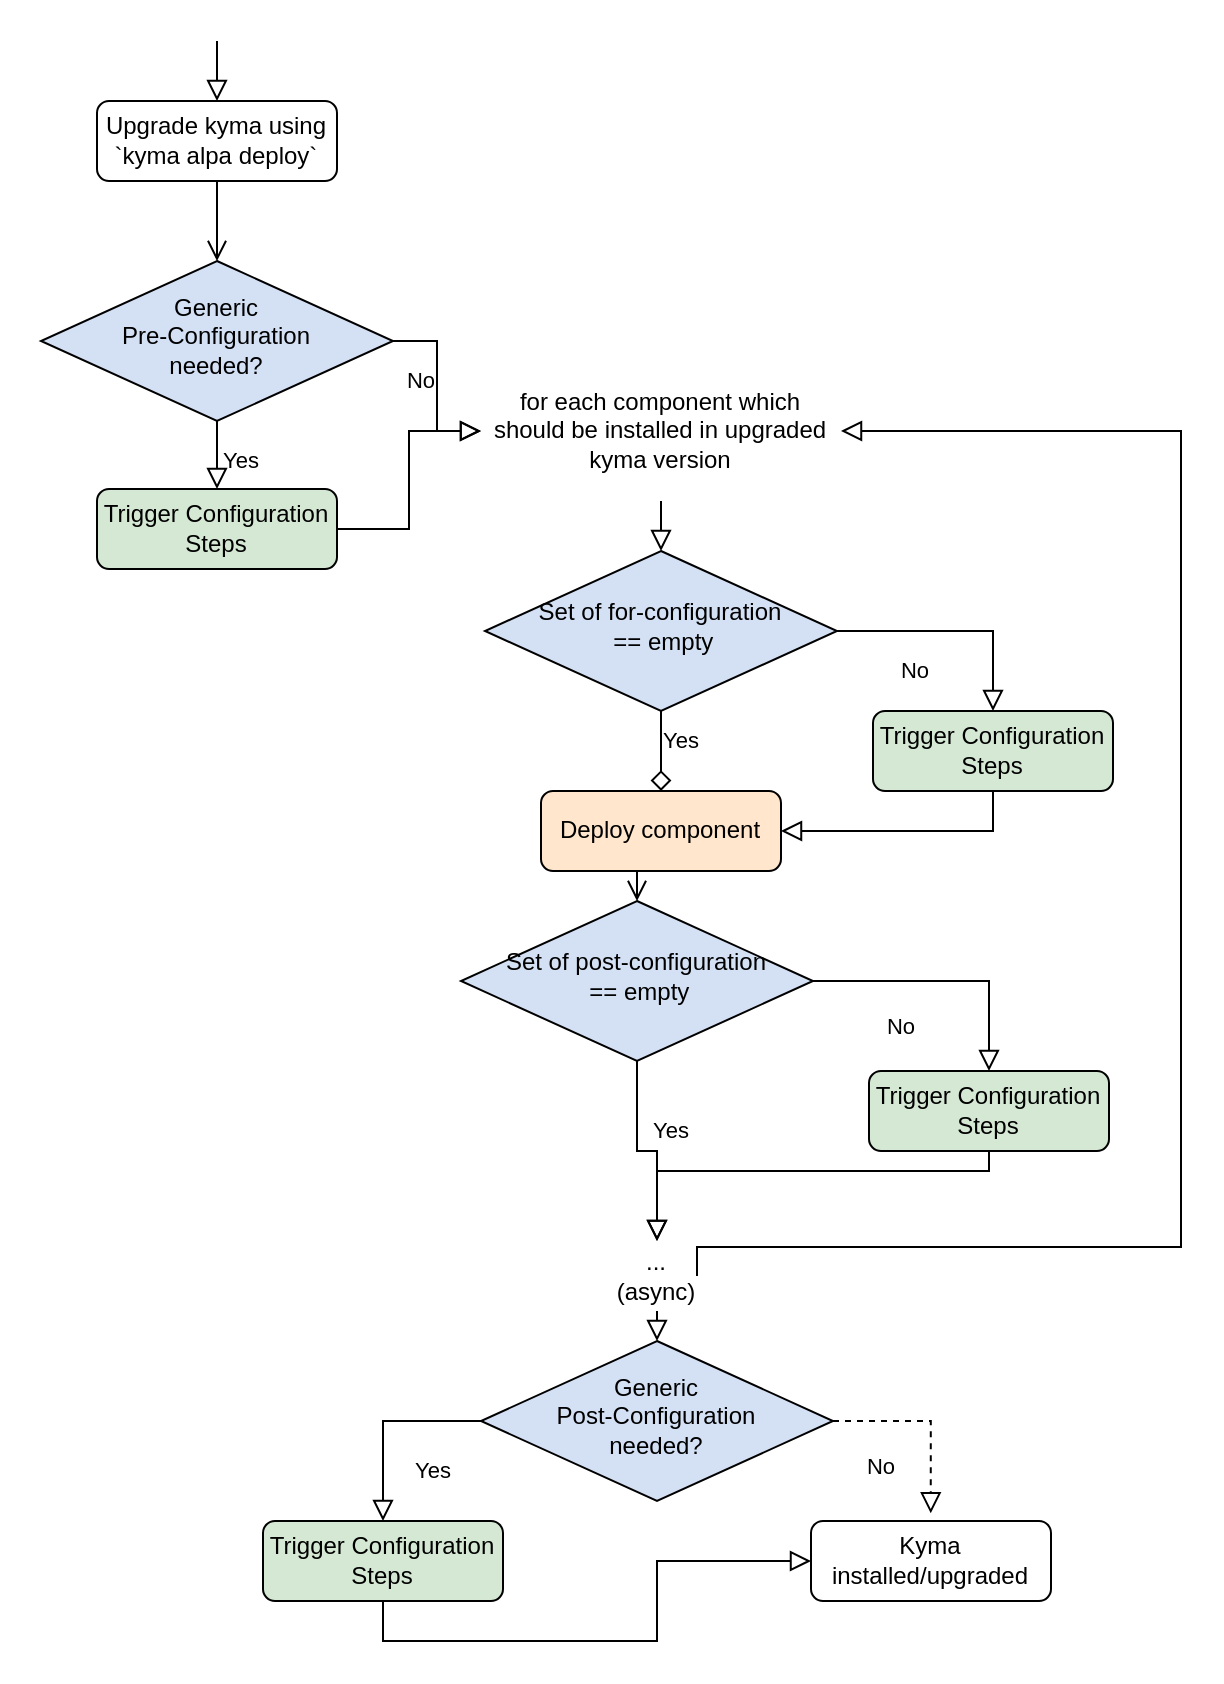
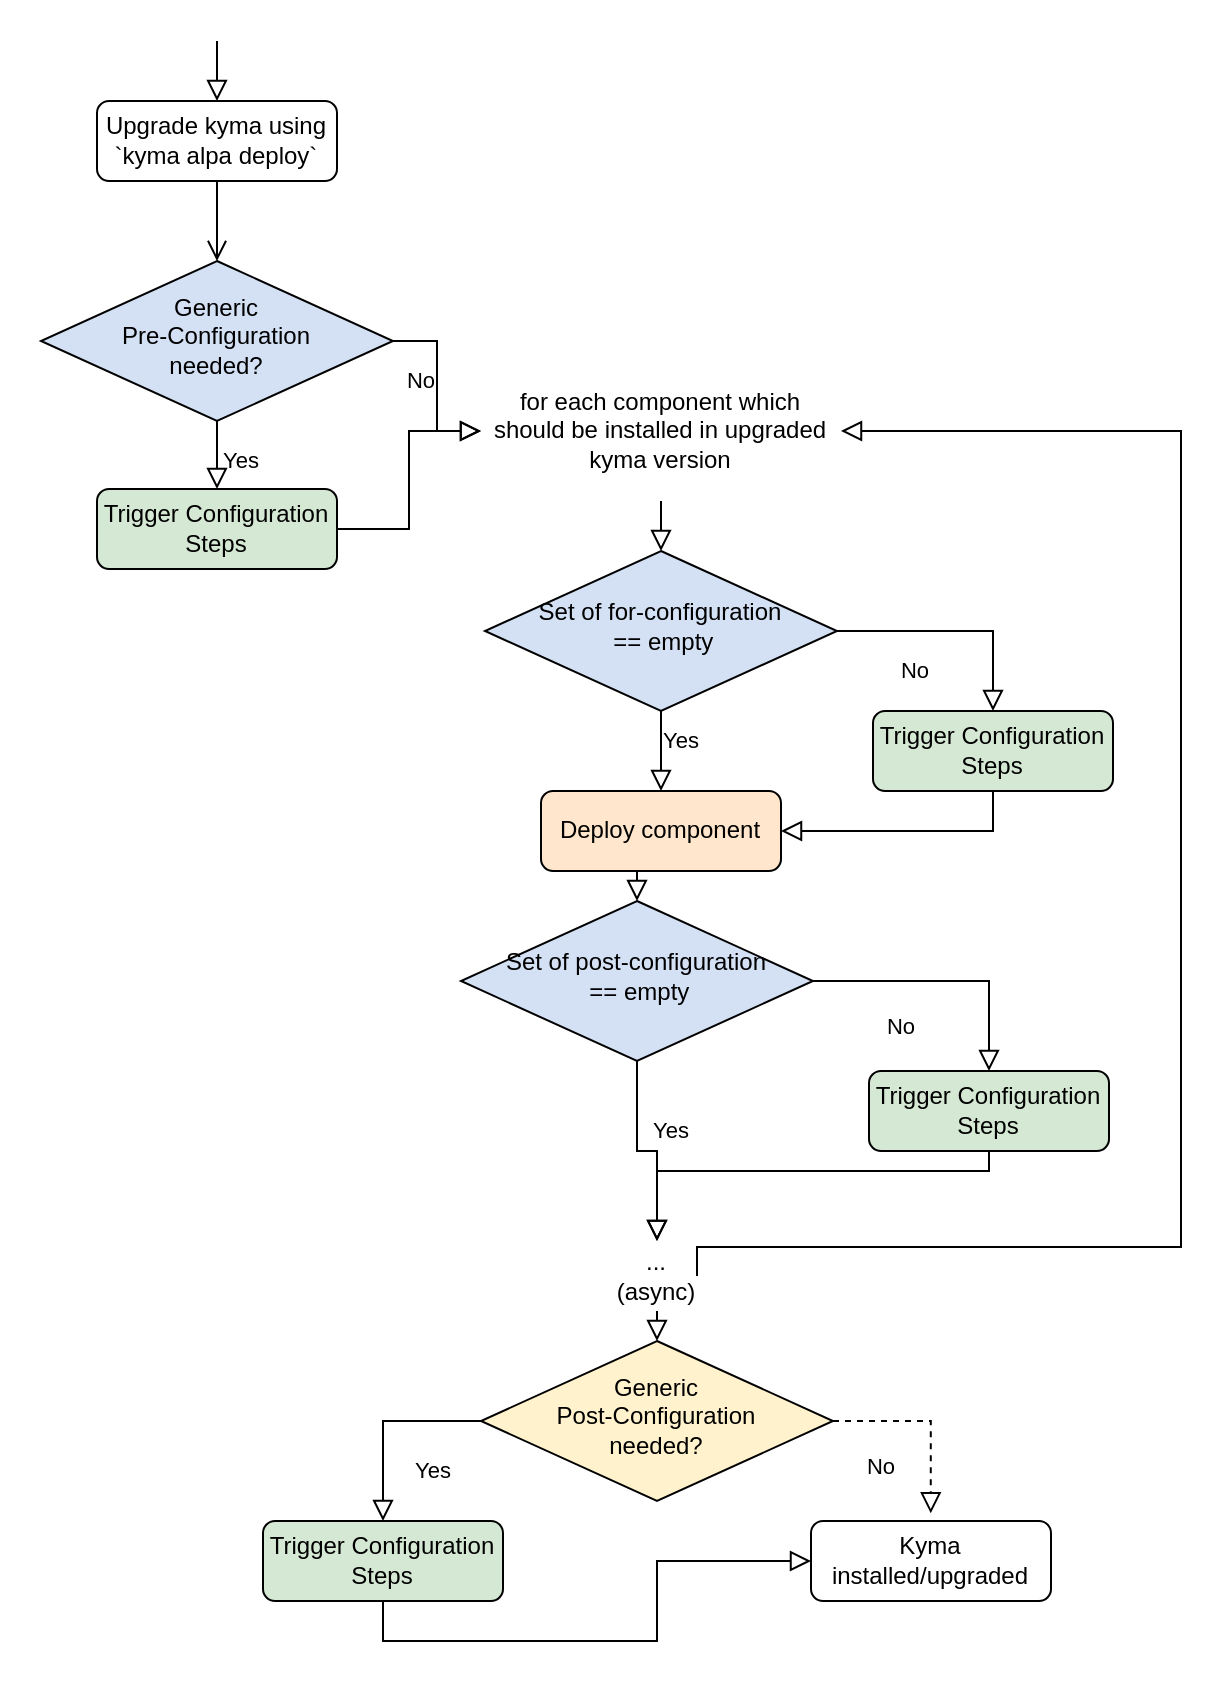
edge "Set of for-configuration == empty" -> "Deploy component": arrowhead diamond -> block
edge "Deploy component" -> "Set of post-configuration == empty": arrowhead open -> block
node "Generic Post-Configuration needed?": fillcolor #d4e1f5 -> #fff2cc
